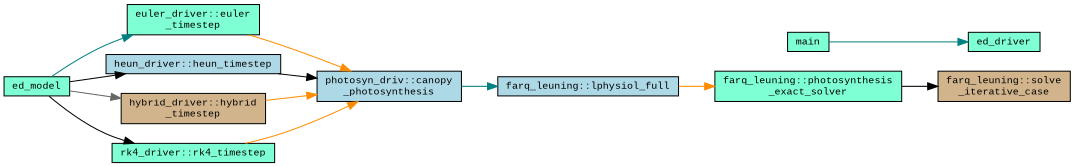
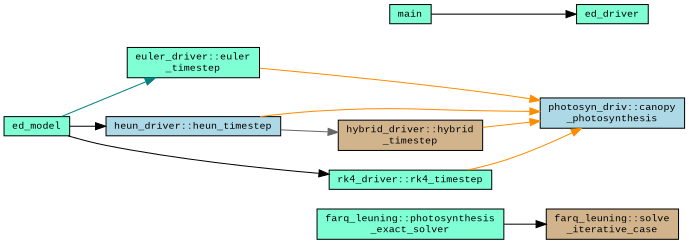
edge "main" -> "ed_driver": color teal -> black
edge "heun_driver::heun_timestep" -> "photosyn_driv::canopy _photosynthesis": color black -> darkorange
node "farq_leuning::lphysiol_full": removed
edge "ed_model" -> "hybrid_driver::hybrid _timestep": now "heun_driver::heun_timestep" -> "hybrid_driver::hybrid _timestep"
